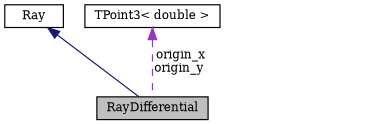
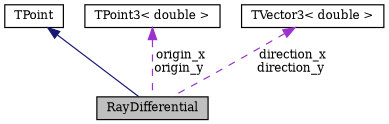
node "Ray": label "Ray" -> "TPoint"
node "TVector3< double >": added
